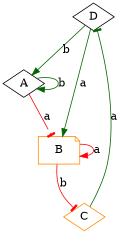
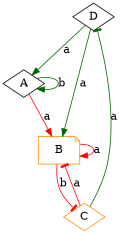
edge "D" -> "A": label "b" -> "a"
edge "A" -> "B": arrowhead tee -> normal
edge "C" -> "B": added, label "a"
